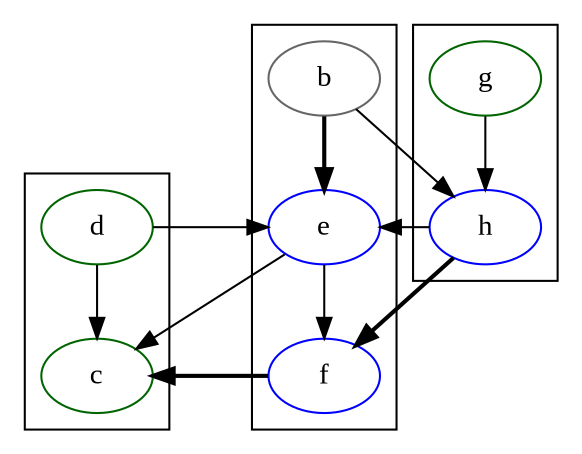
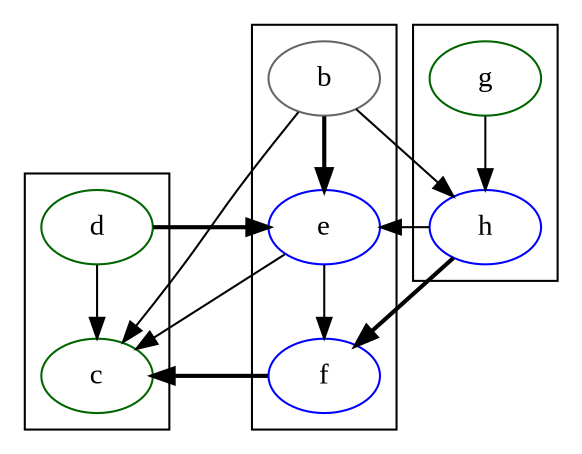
edge "b" -> "c": added
edge "d" -> "e": style solid -> bold
